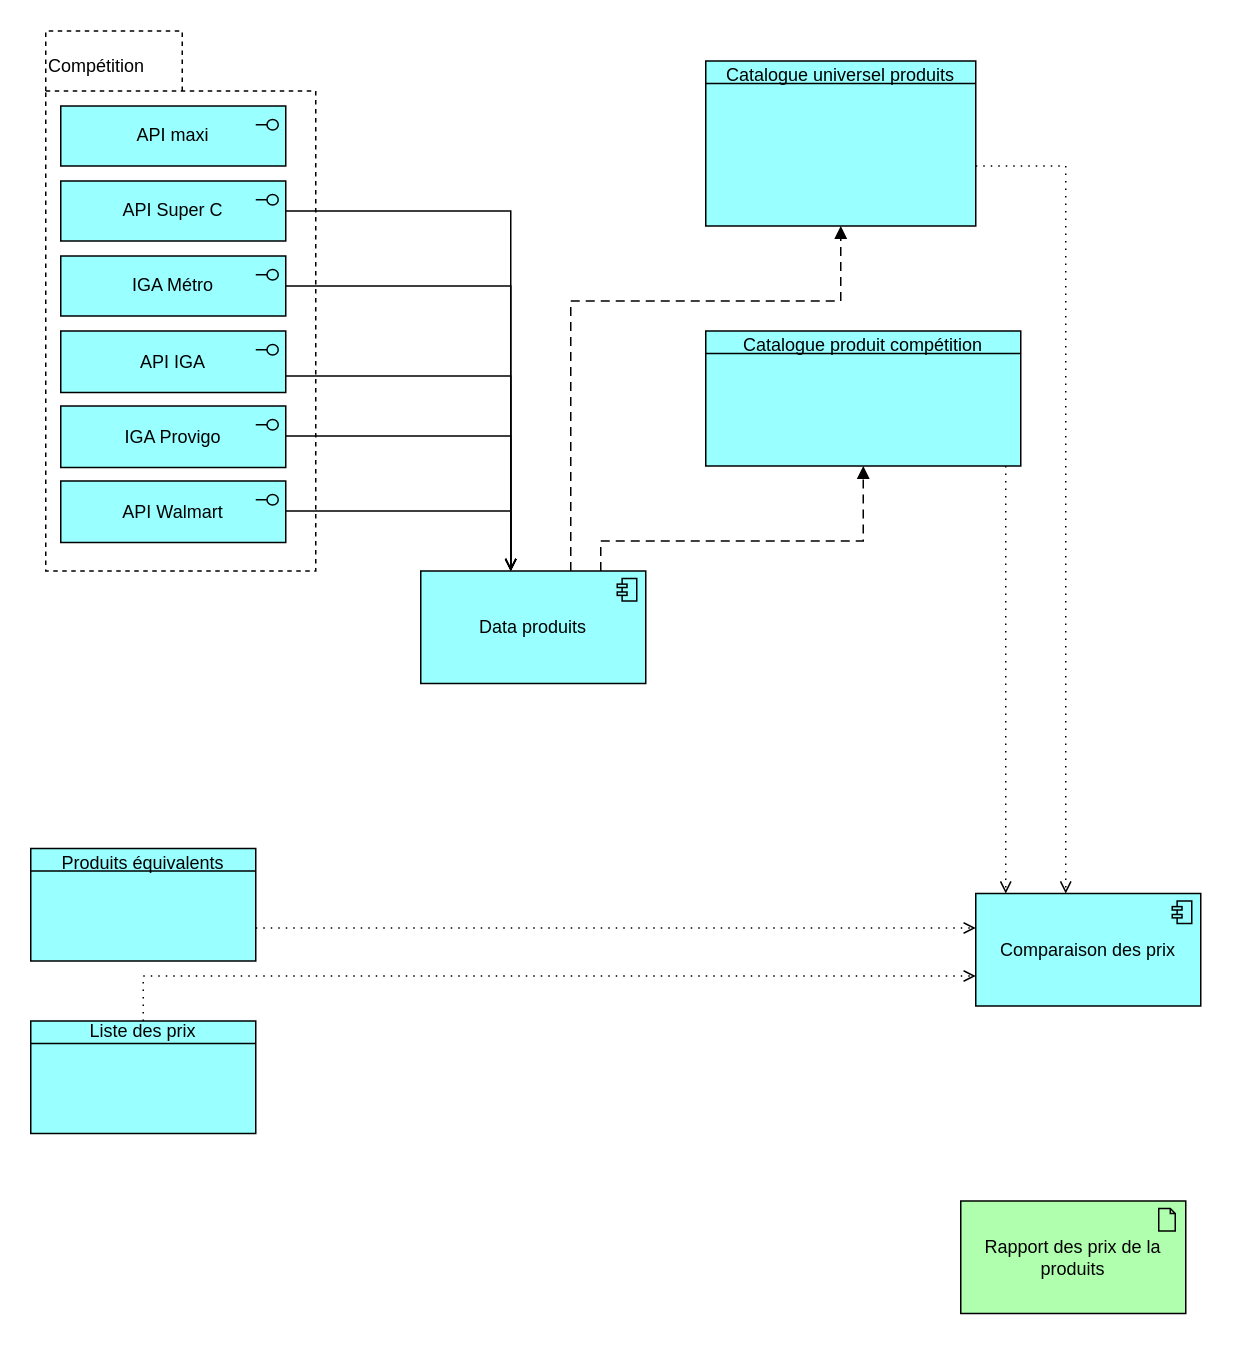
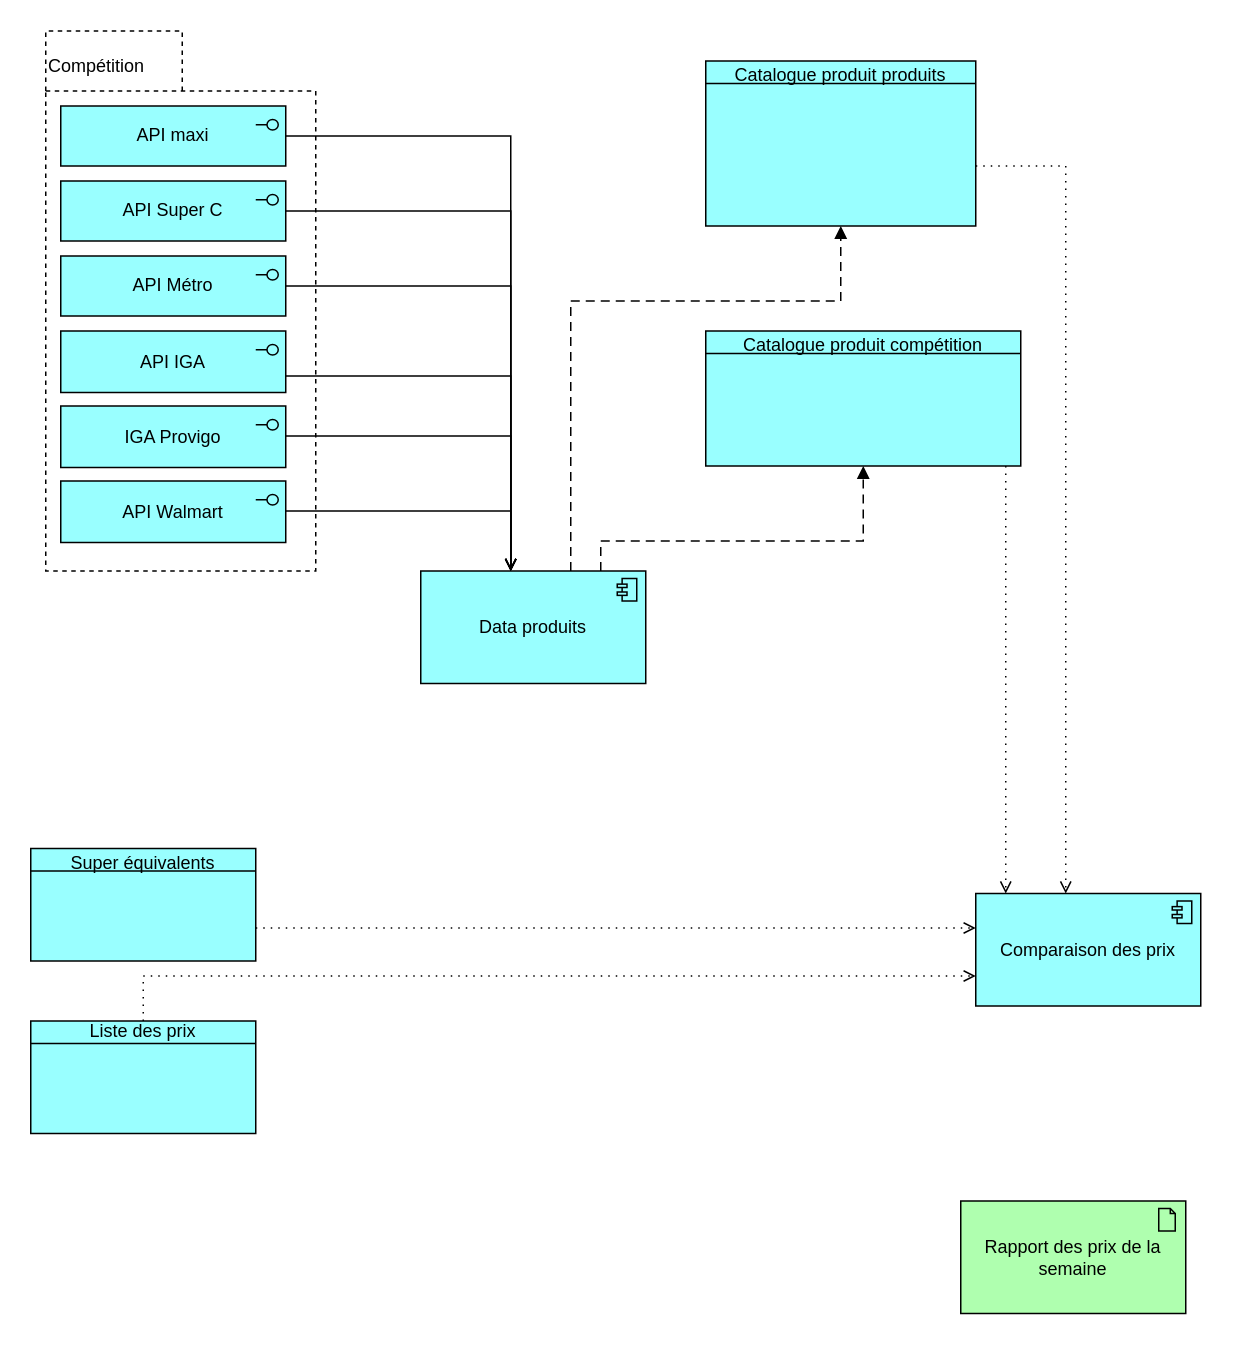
node "Catalogue universel produits": label "Catalogue universel produits" -> "Catalogue produit produits"
edge "API maxi" -> "Data produits": added
node "IGA Métro": label "IGA Métro" -> "API Métro"
node "Produits équivalents": label "Produits équivalents" -> "Super équivalents"
node "Rapport des prix de la produits": label "Rapport des prix de la produits" -> "Rapport des prix de la semaine"
